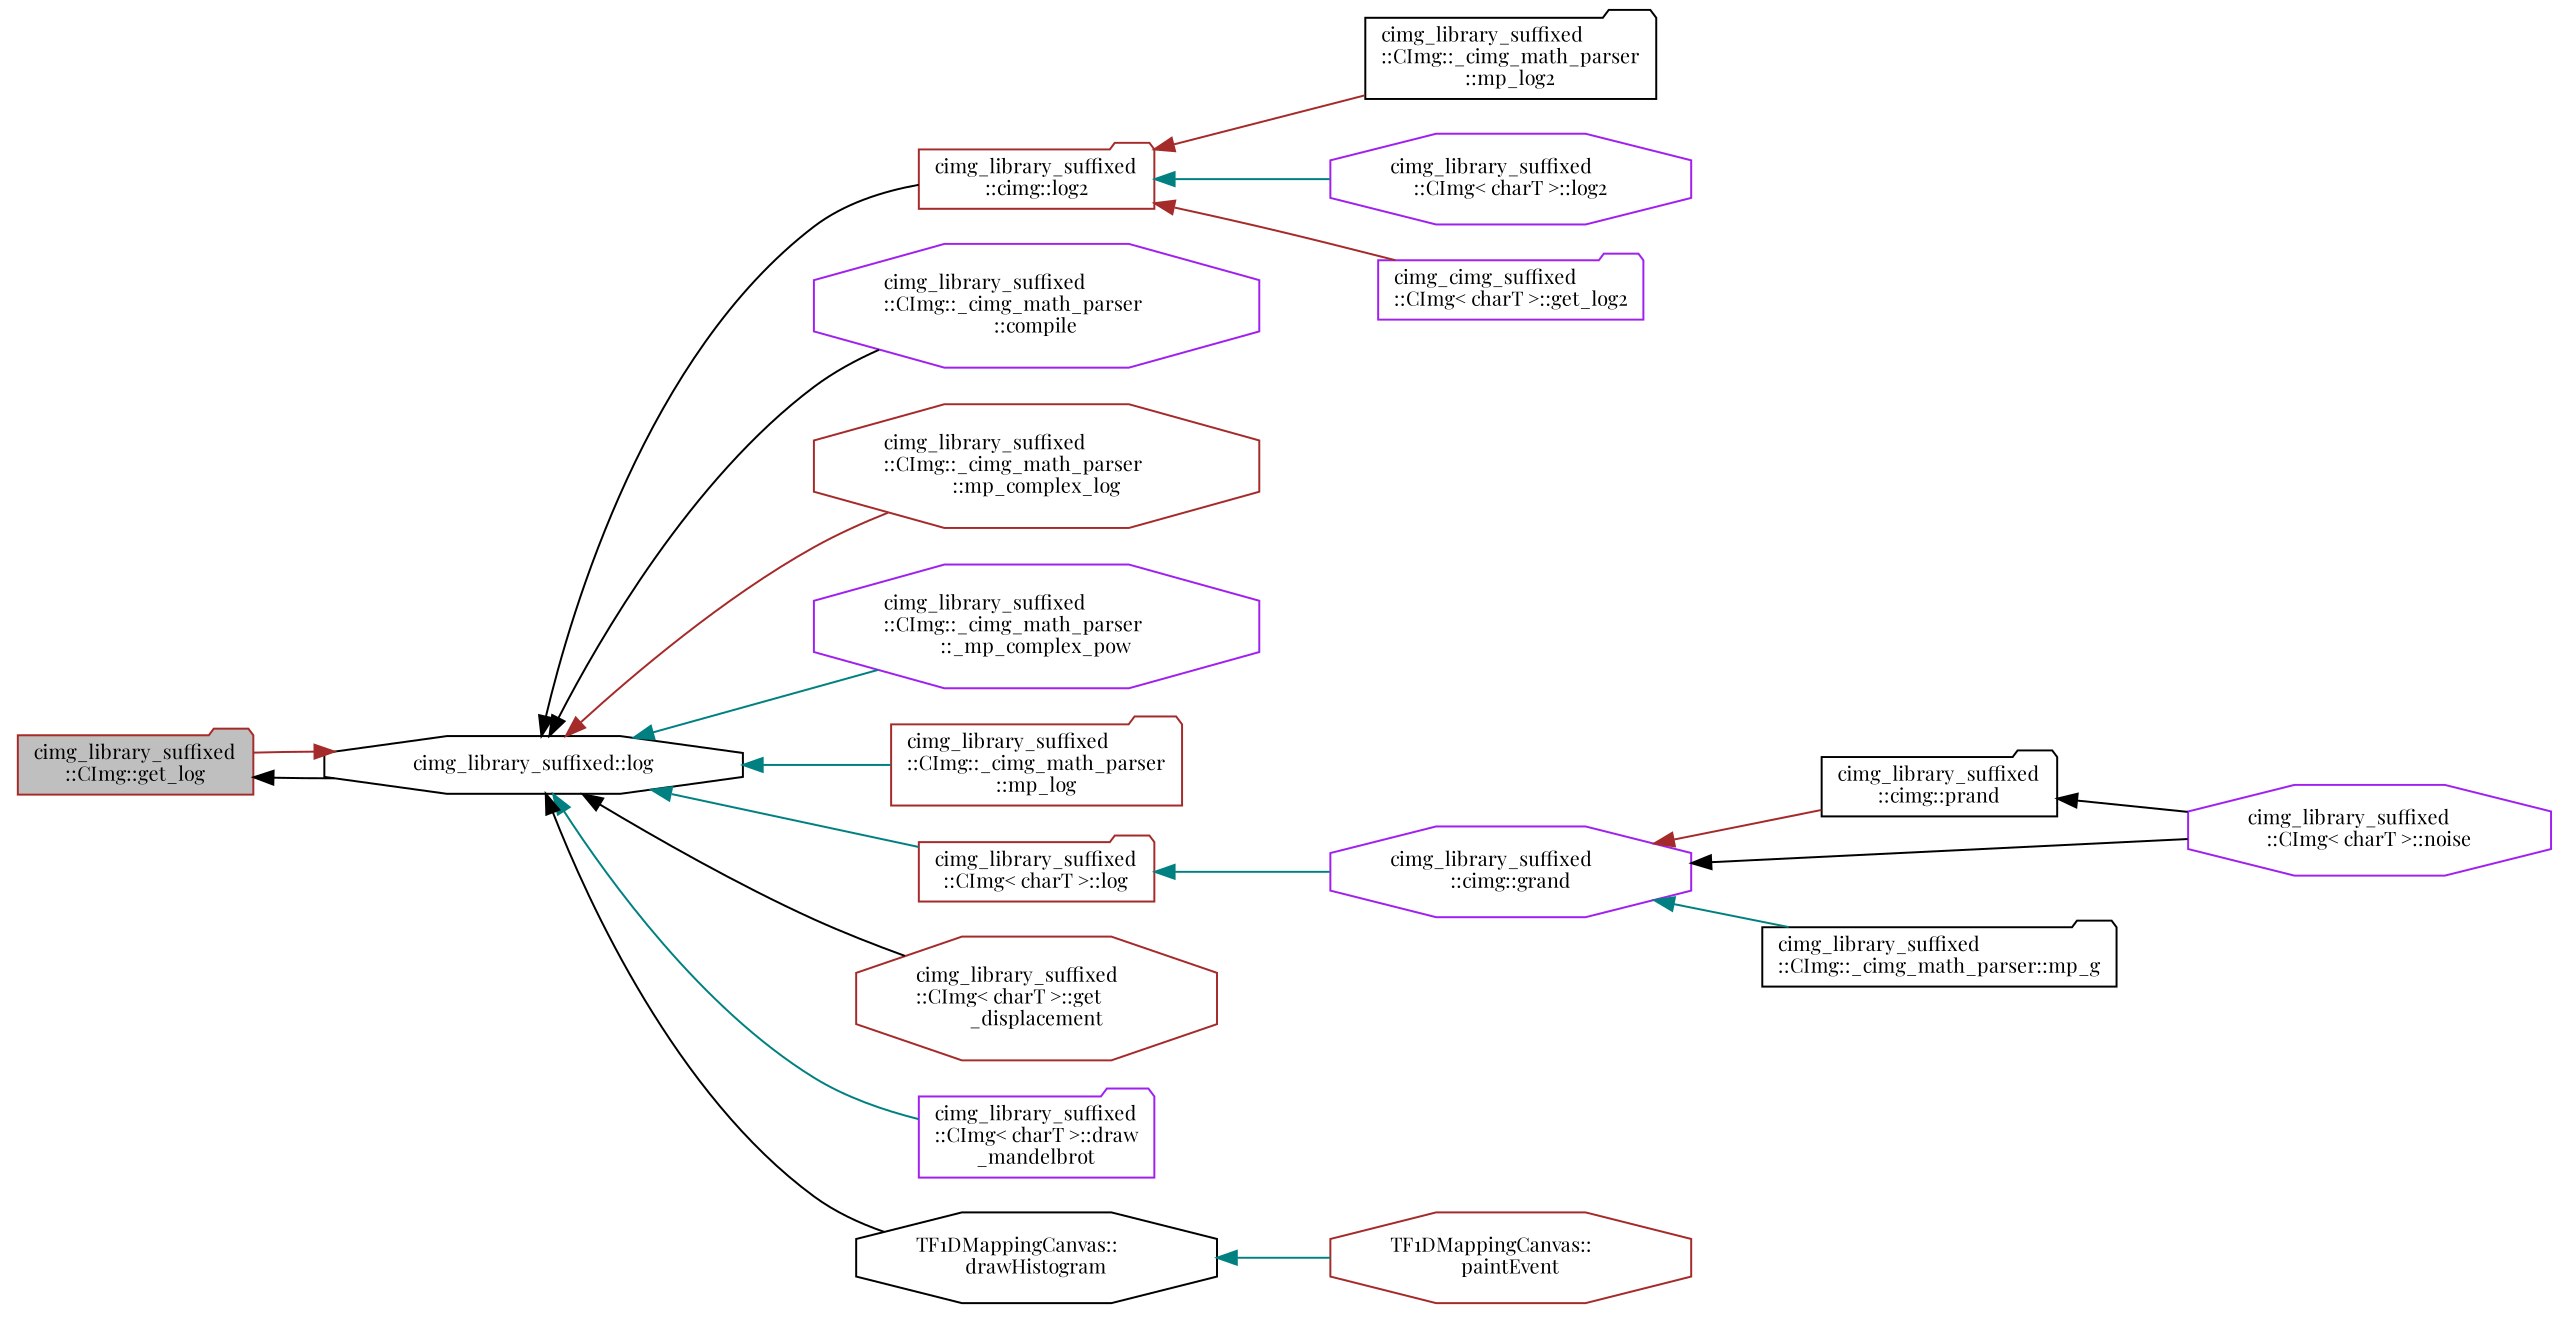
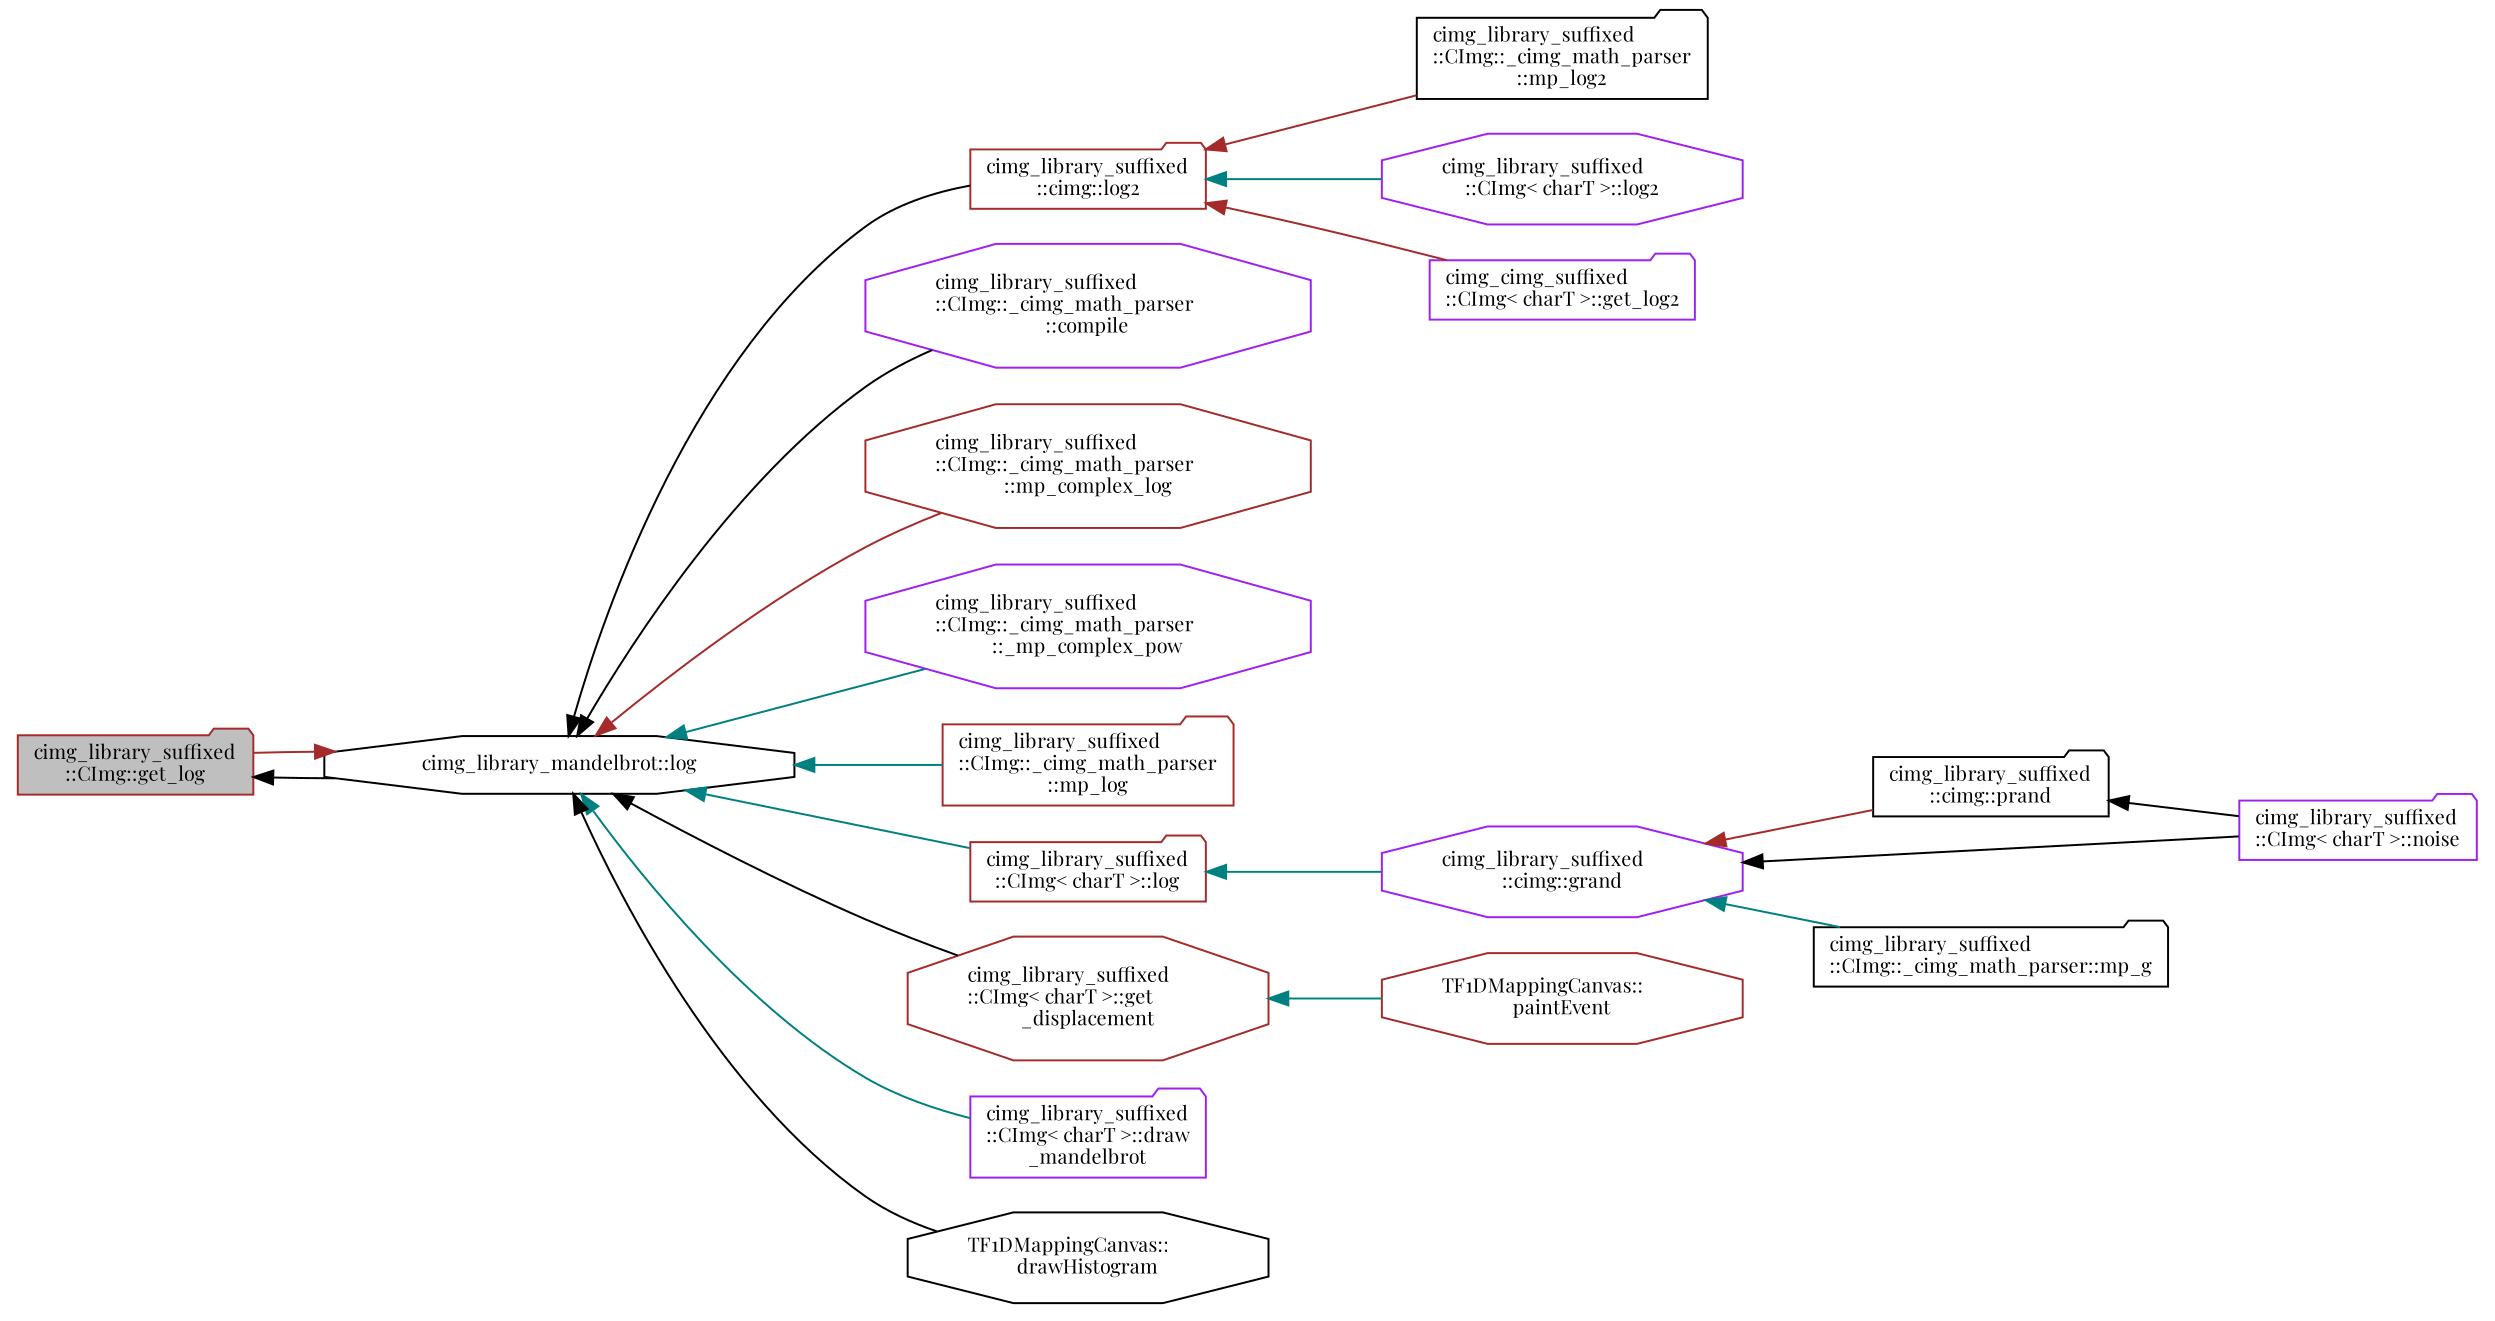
node "cimg_library_suffixed::log": label "cimg_library_suffixed::log" -> "cimg_library_mandelbrot::log"
node "cimg_library_suffixed ::CImg< charT >::noise": shape octagon -> folder
edge "TF1DMappingCanvas:: paintEvent" -> "TF1DMappingCanvas:: drawHistogram": now "TF1DMappingCanvas:: paintEvent" -> "cimg_library_suffixed ::CImg< charT >::get _displacement"
